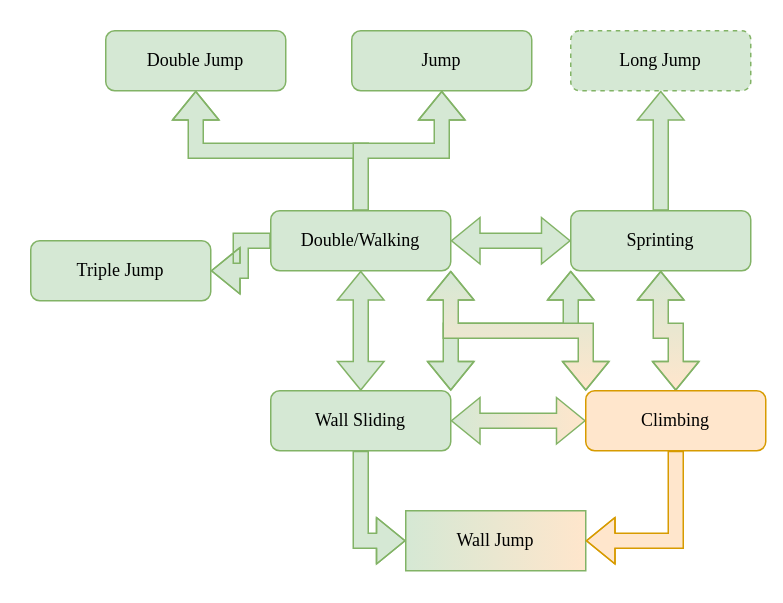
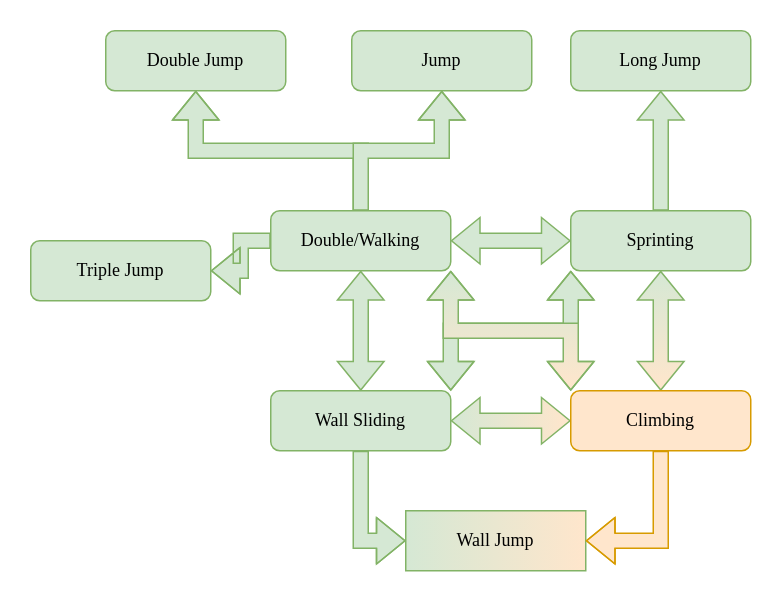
node "Long Jump": style dashed -> solid
node "Climbing": moved (676, 421) -> (661, 421)
